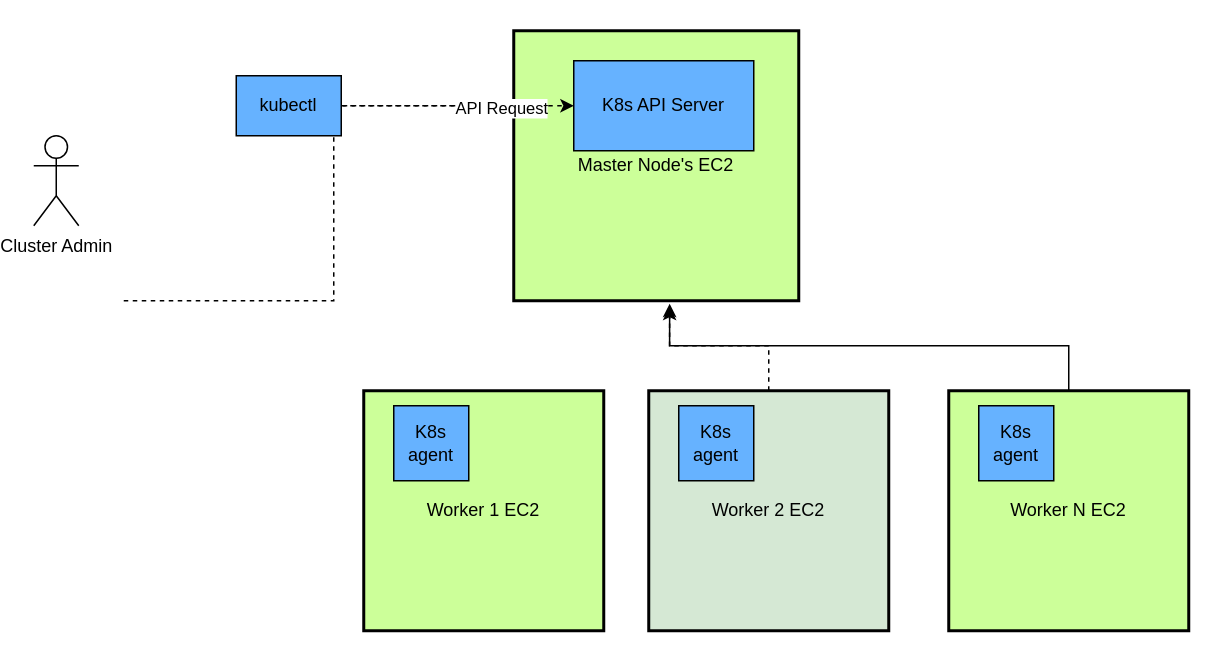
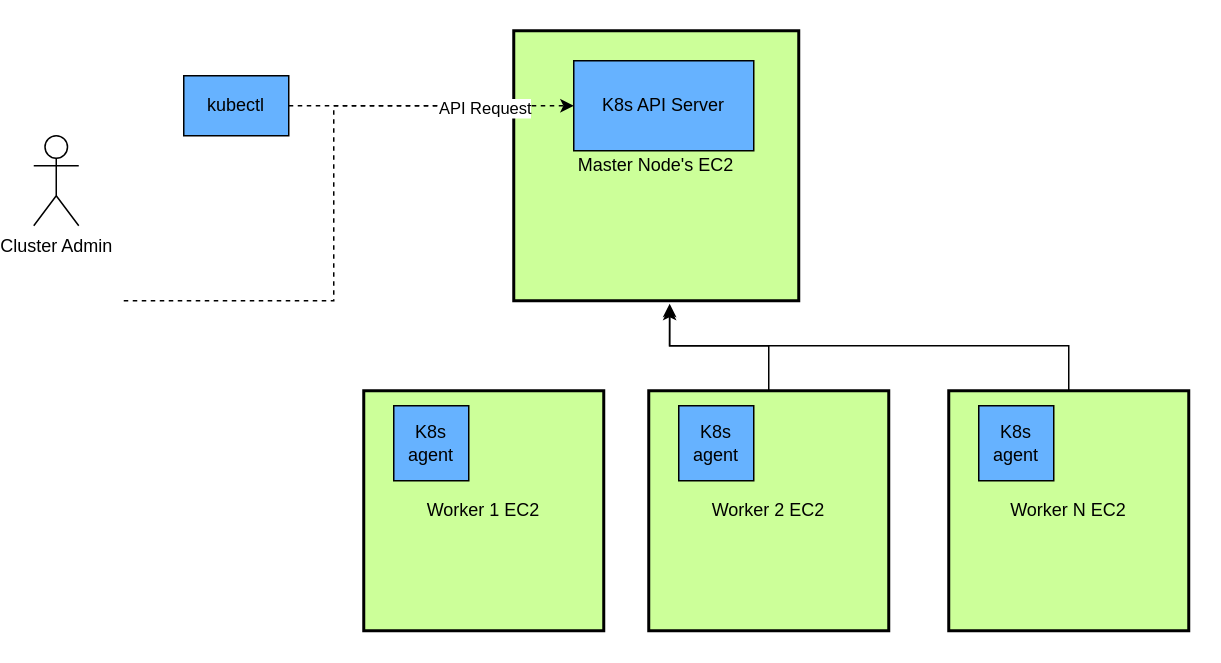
node "kubectl": moved (289, 106) -> (236, 106)
edge "Worker 2 EC2" -> "Master Node's EC2": style dashed -> solid
node "Worker 2 EC2": fillcolor #d5e8d4 -> #ccff99
